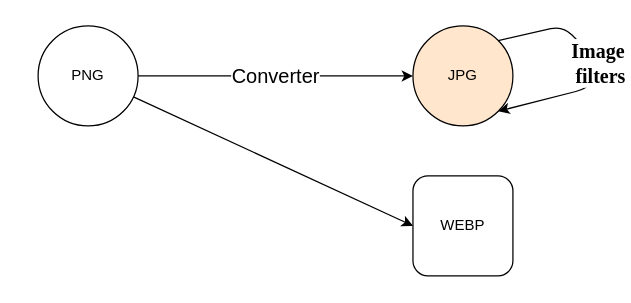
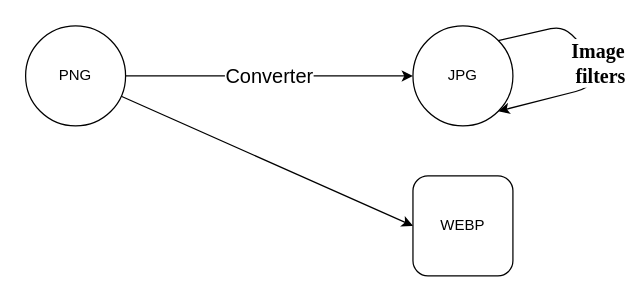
node "PNG": moved (88, 76) -> (76, 76)
node "JPG": fillcolor #ffe6cc -> #ffffff
